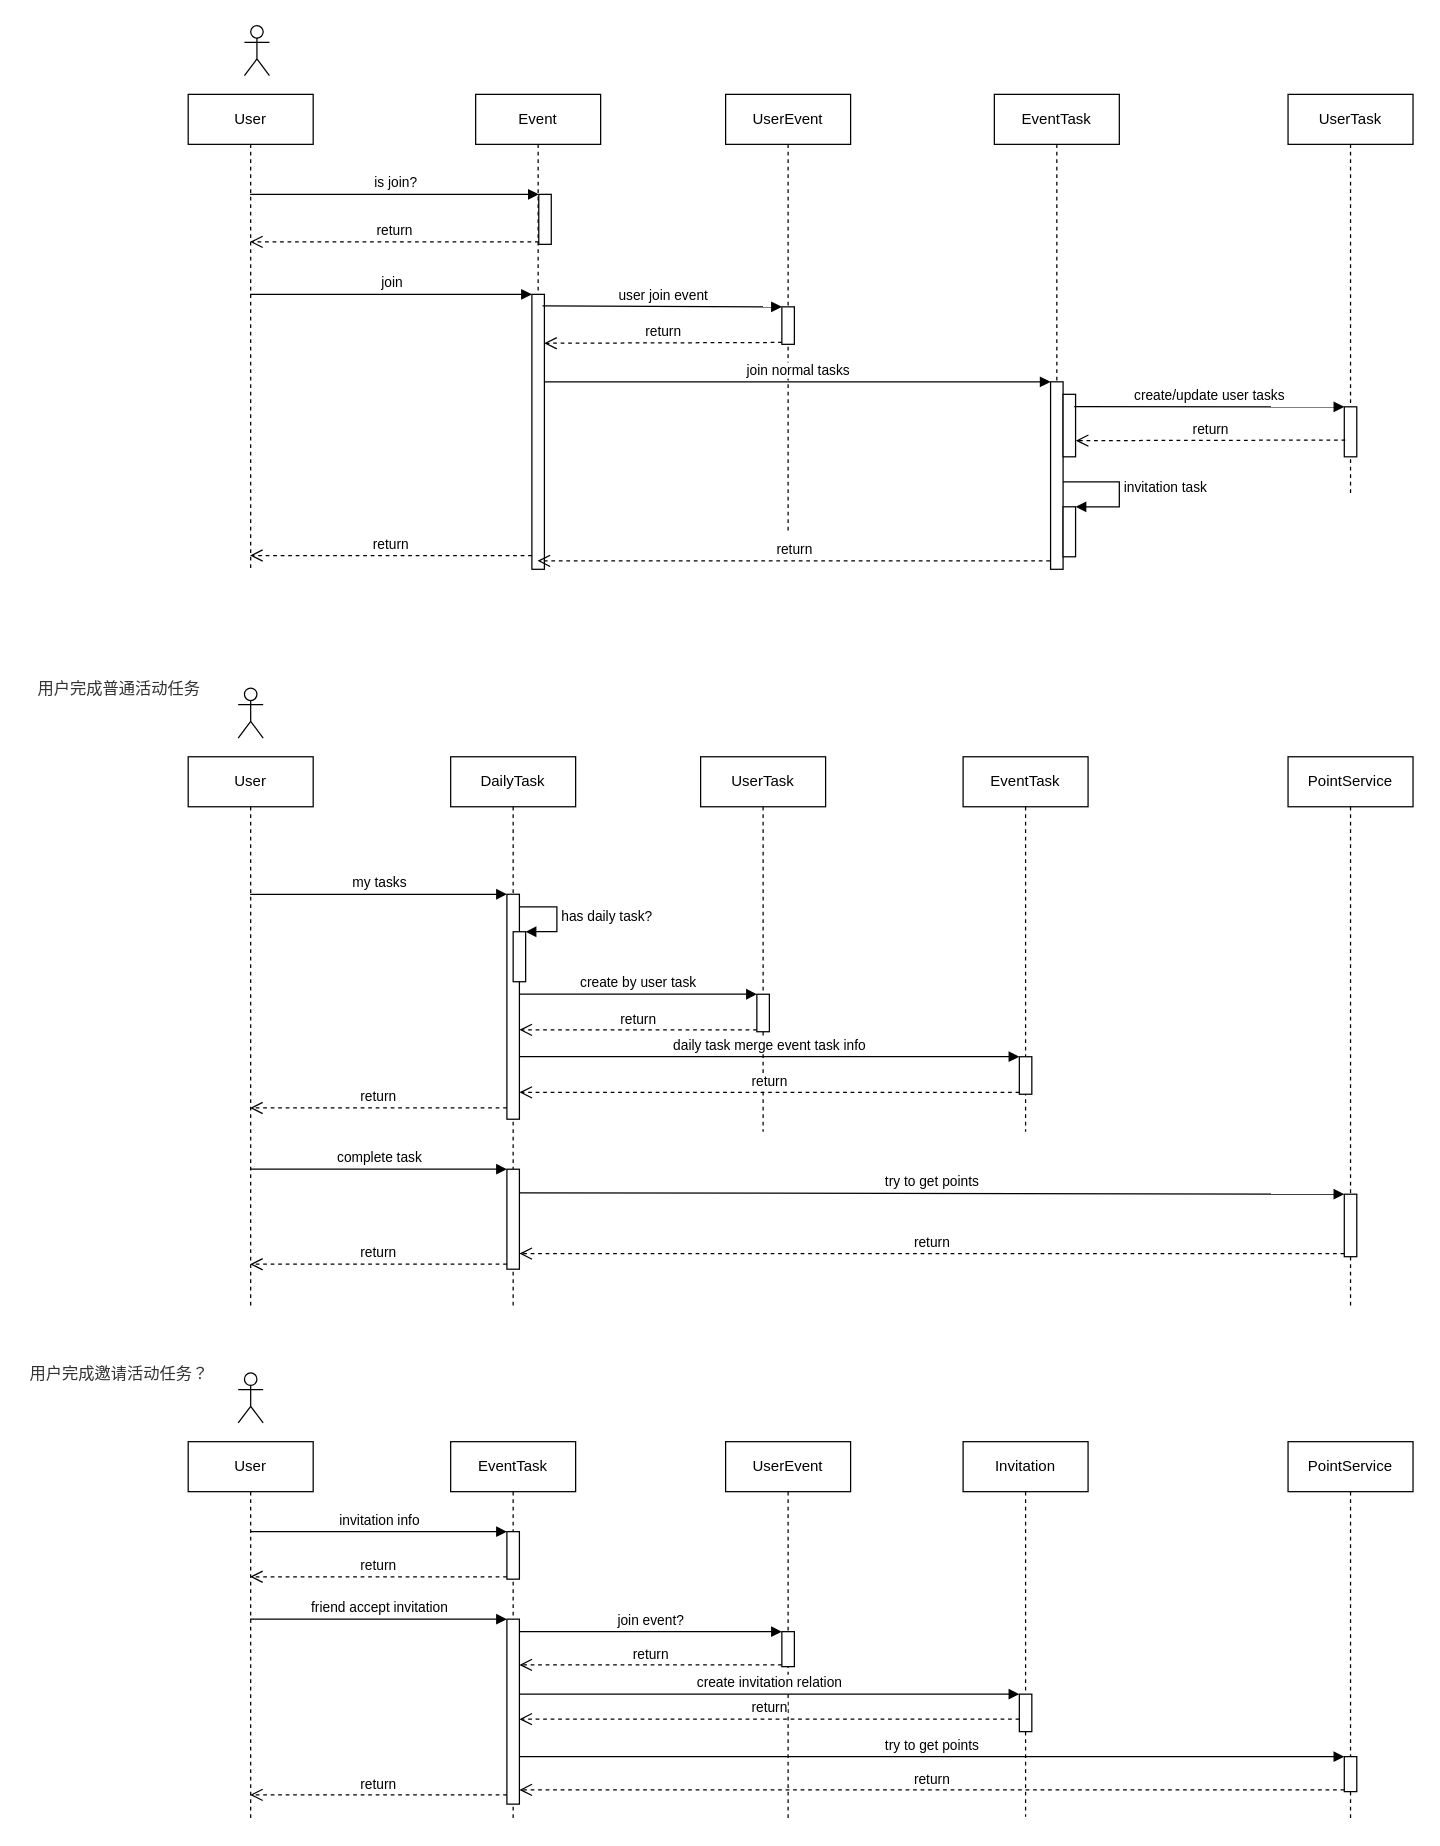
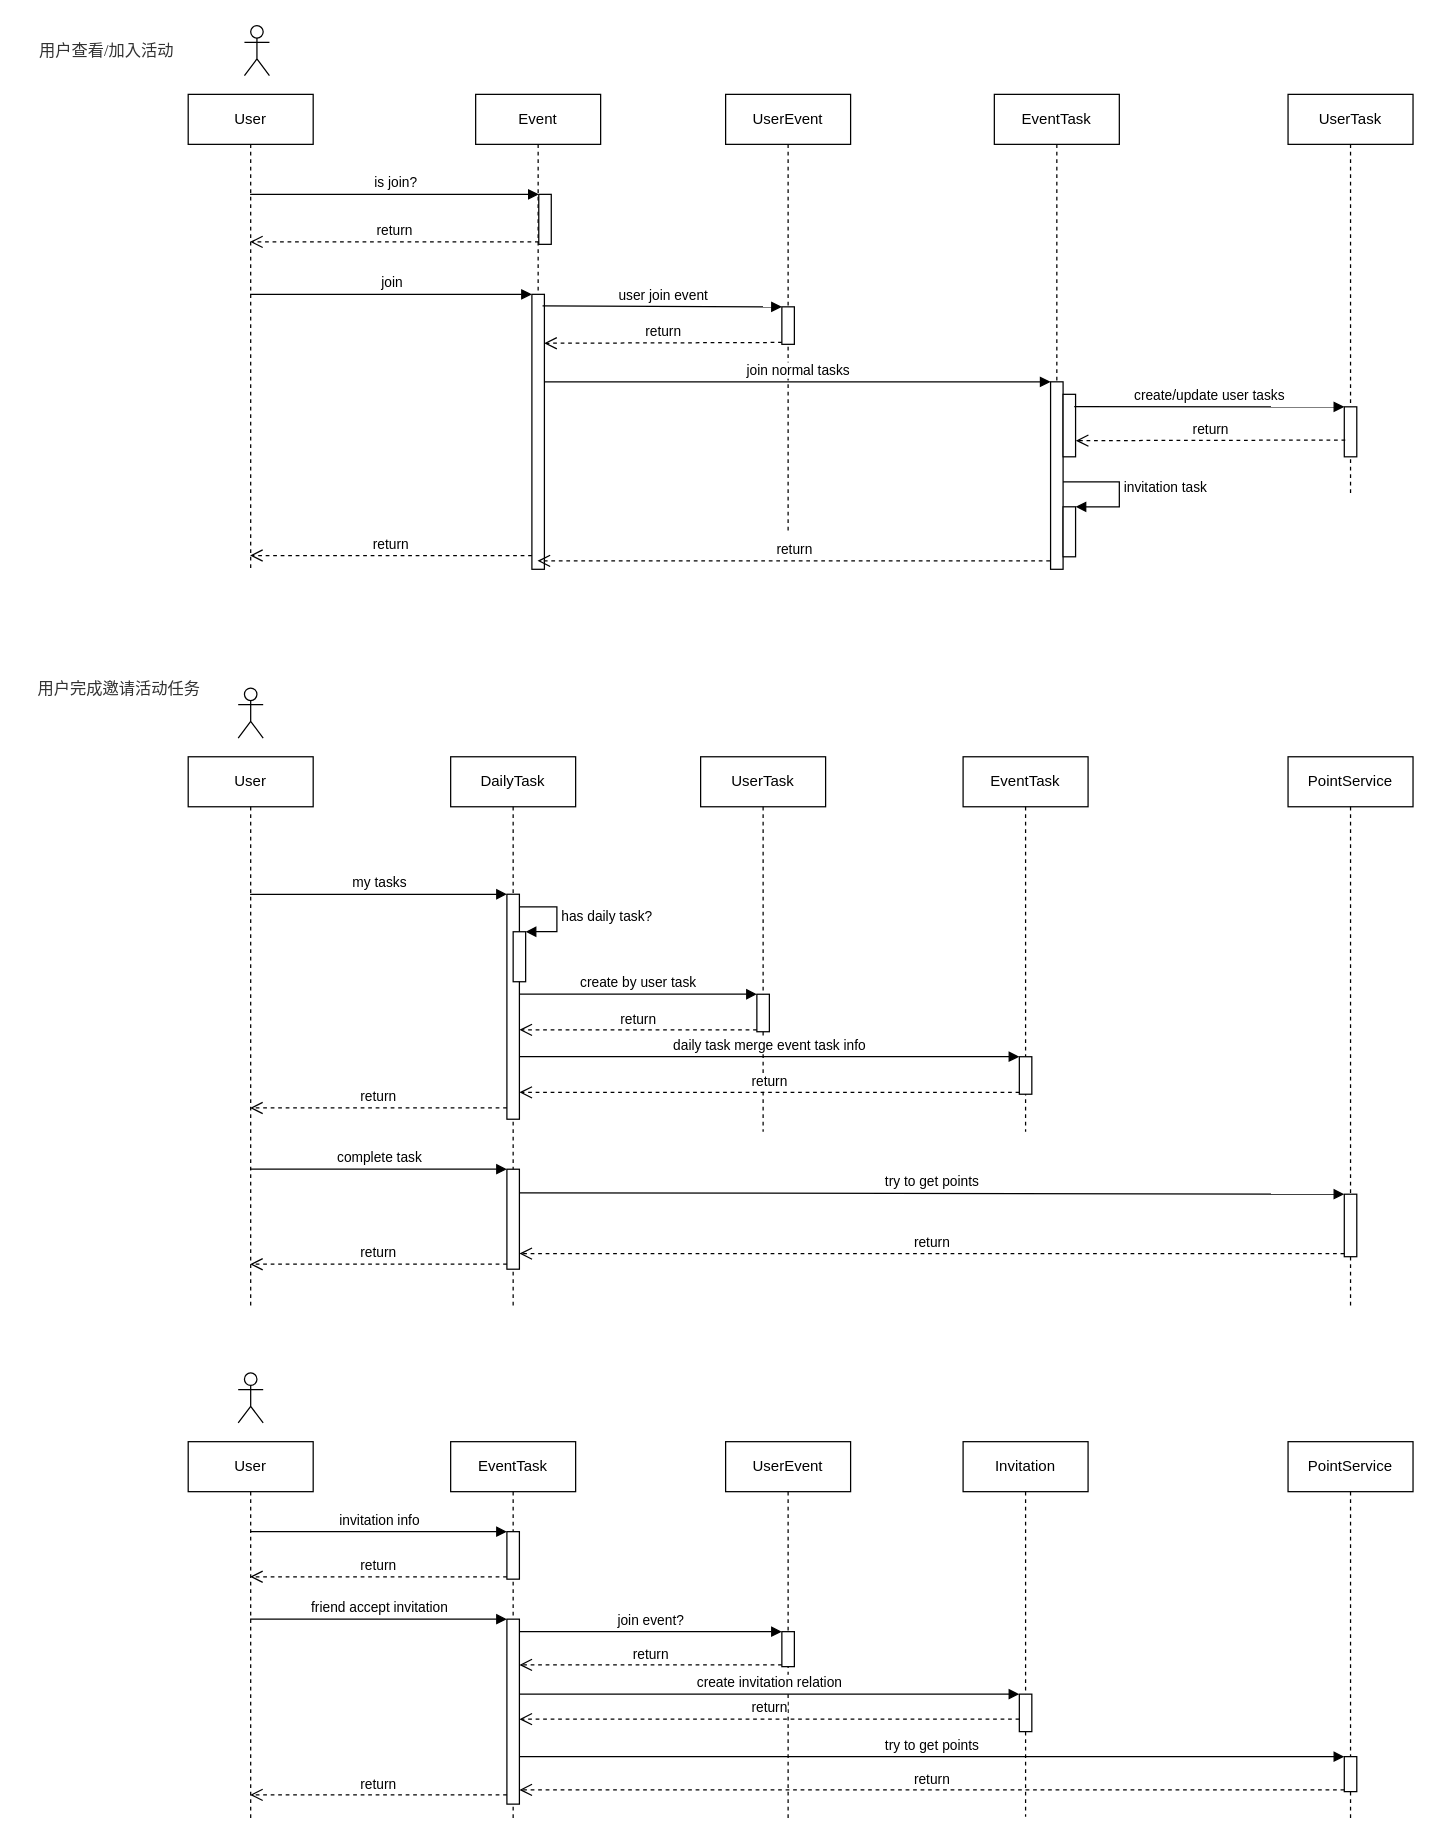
node "用户查看/加入活动": added
node "用户完成普通活动任务": label "用户完成普通活动任务" -> "用户完成邀请活动任务"
node "用户完成邀请活动任务？": removed
